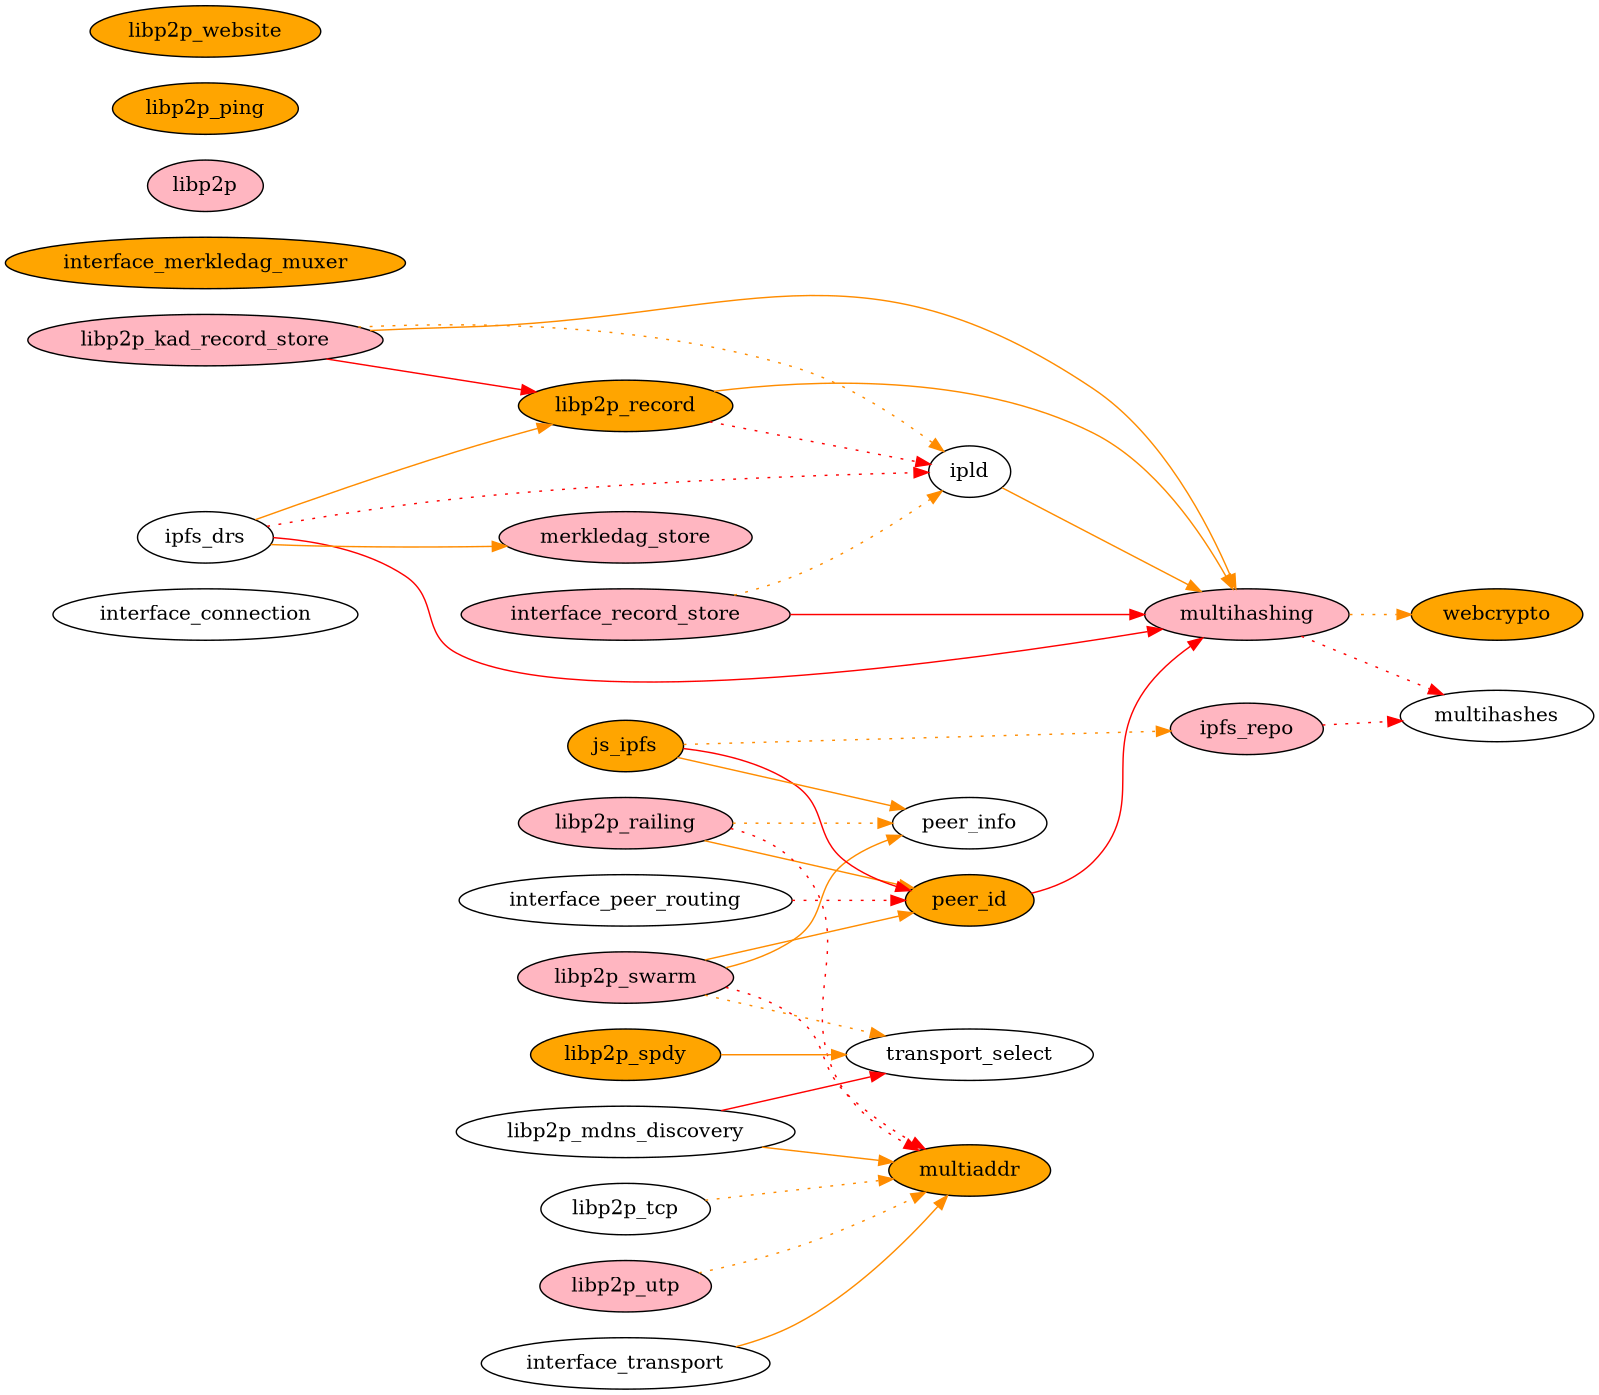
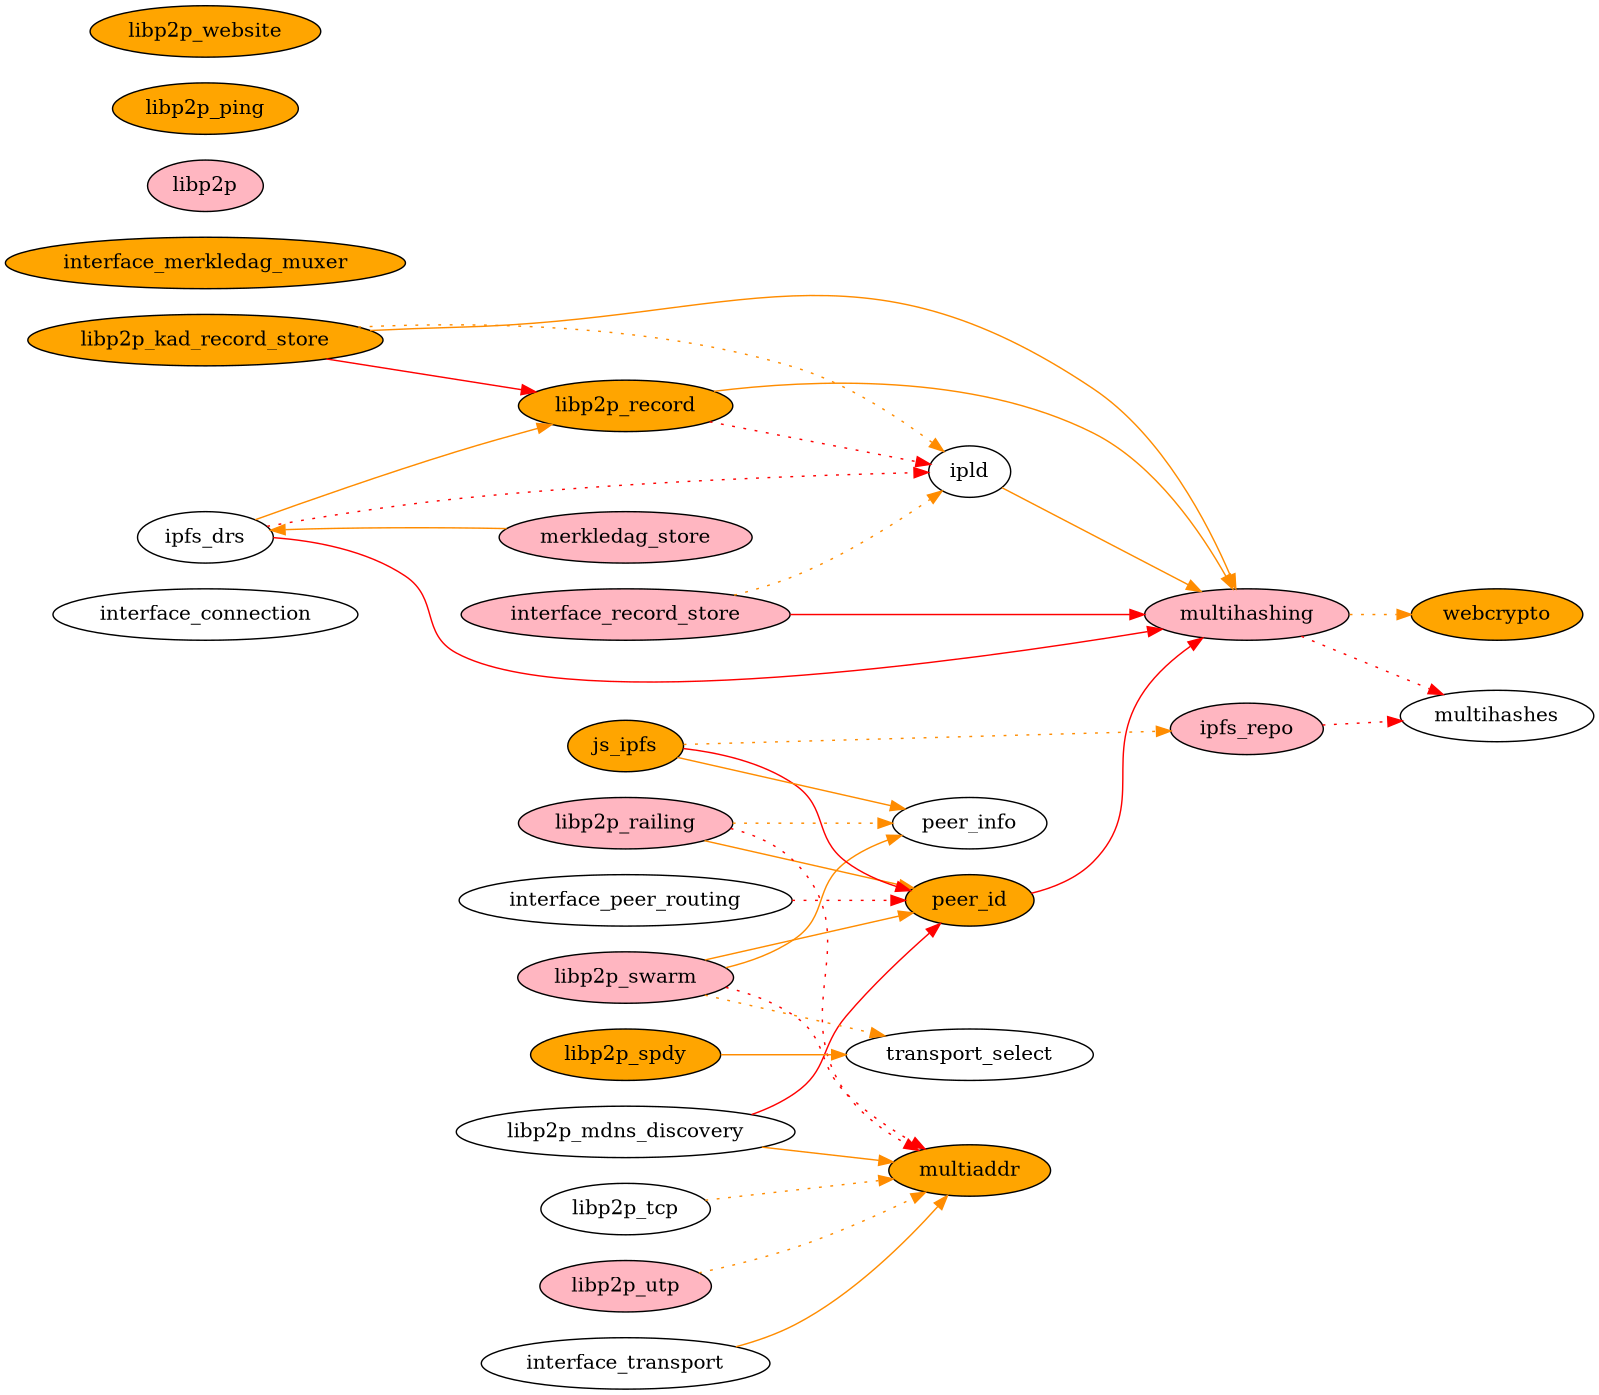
node "libp2p_kad_record_store": fillcolor lightpink -> orange
edge "ipfs_drs" -> "merkledag_store": reversed
edge "libp2p_mdns_discovery" -> "transport_select": now "libp2p_mdns_discovery" -> "peer_id"
